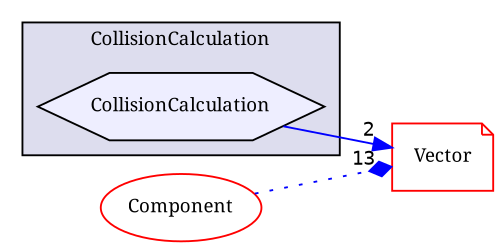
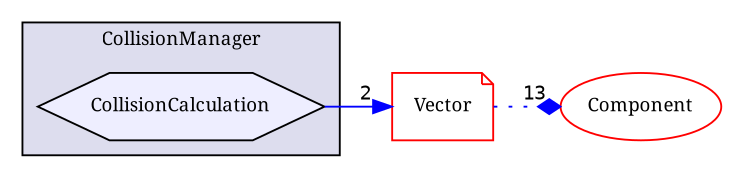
cluster "CollisionCalculation": label "CollisionCalculation" -> "CollisionManager"
edge "Component" -> "Vector": reversed
